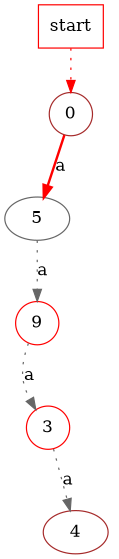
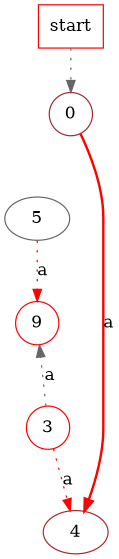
edge "start" -> "0": color red -> gray40
edge "0" -> "5": now "0" -> "4"
edge "5" -> "9": color gray40 -> red
edge "9" -> "3": reversed
edge "3" -> "4": color gray40 -> red
